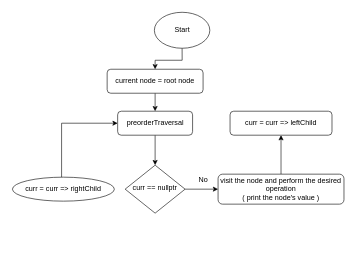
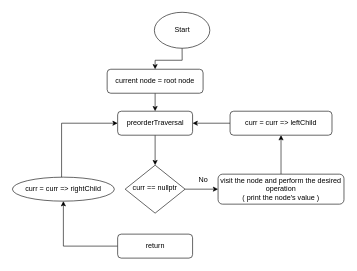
edge "curr = curr => leftChild" -> "preorderTraversal": added
edge "return" -> "curr = curr => rightChild": added
node "return": added
